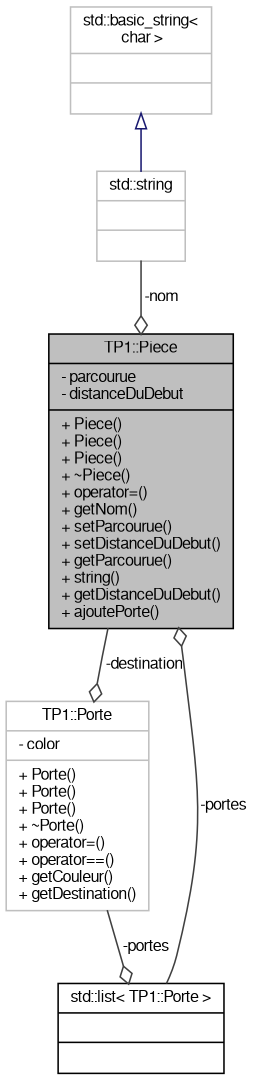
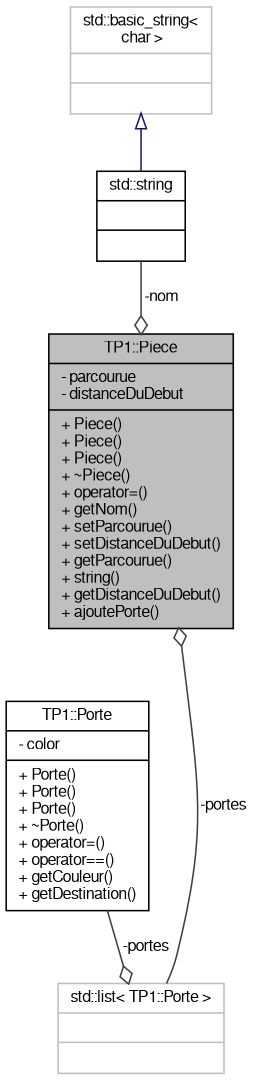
node "std::string": color grey75 -> black
edge "TP1::Piece" -> "TP1::Porte": removed, label "-destination"
node "TP1::Porte": color grey75 -> black
node "std::list< TP1::Porte >": color black -> grey75
